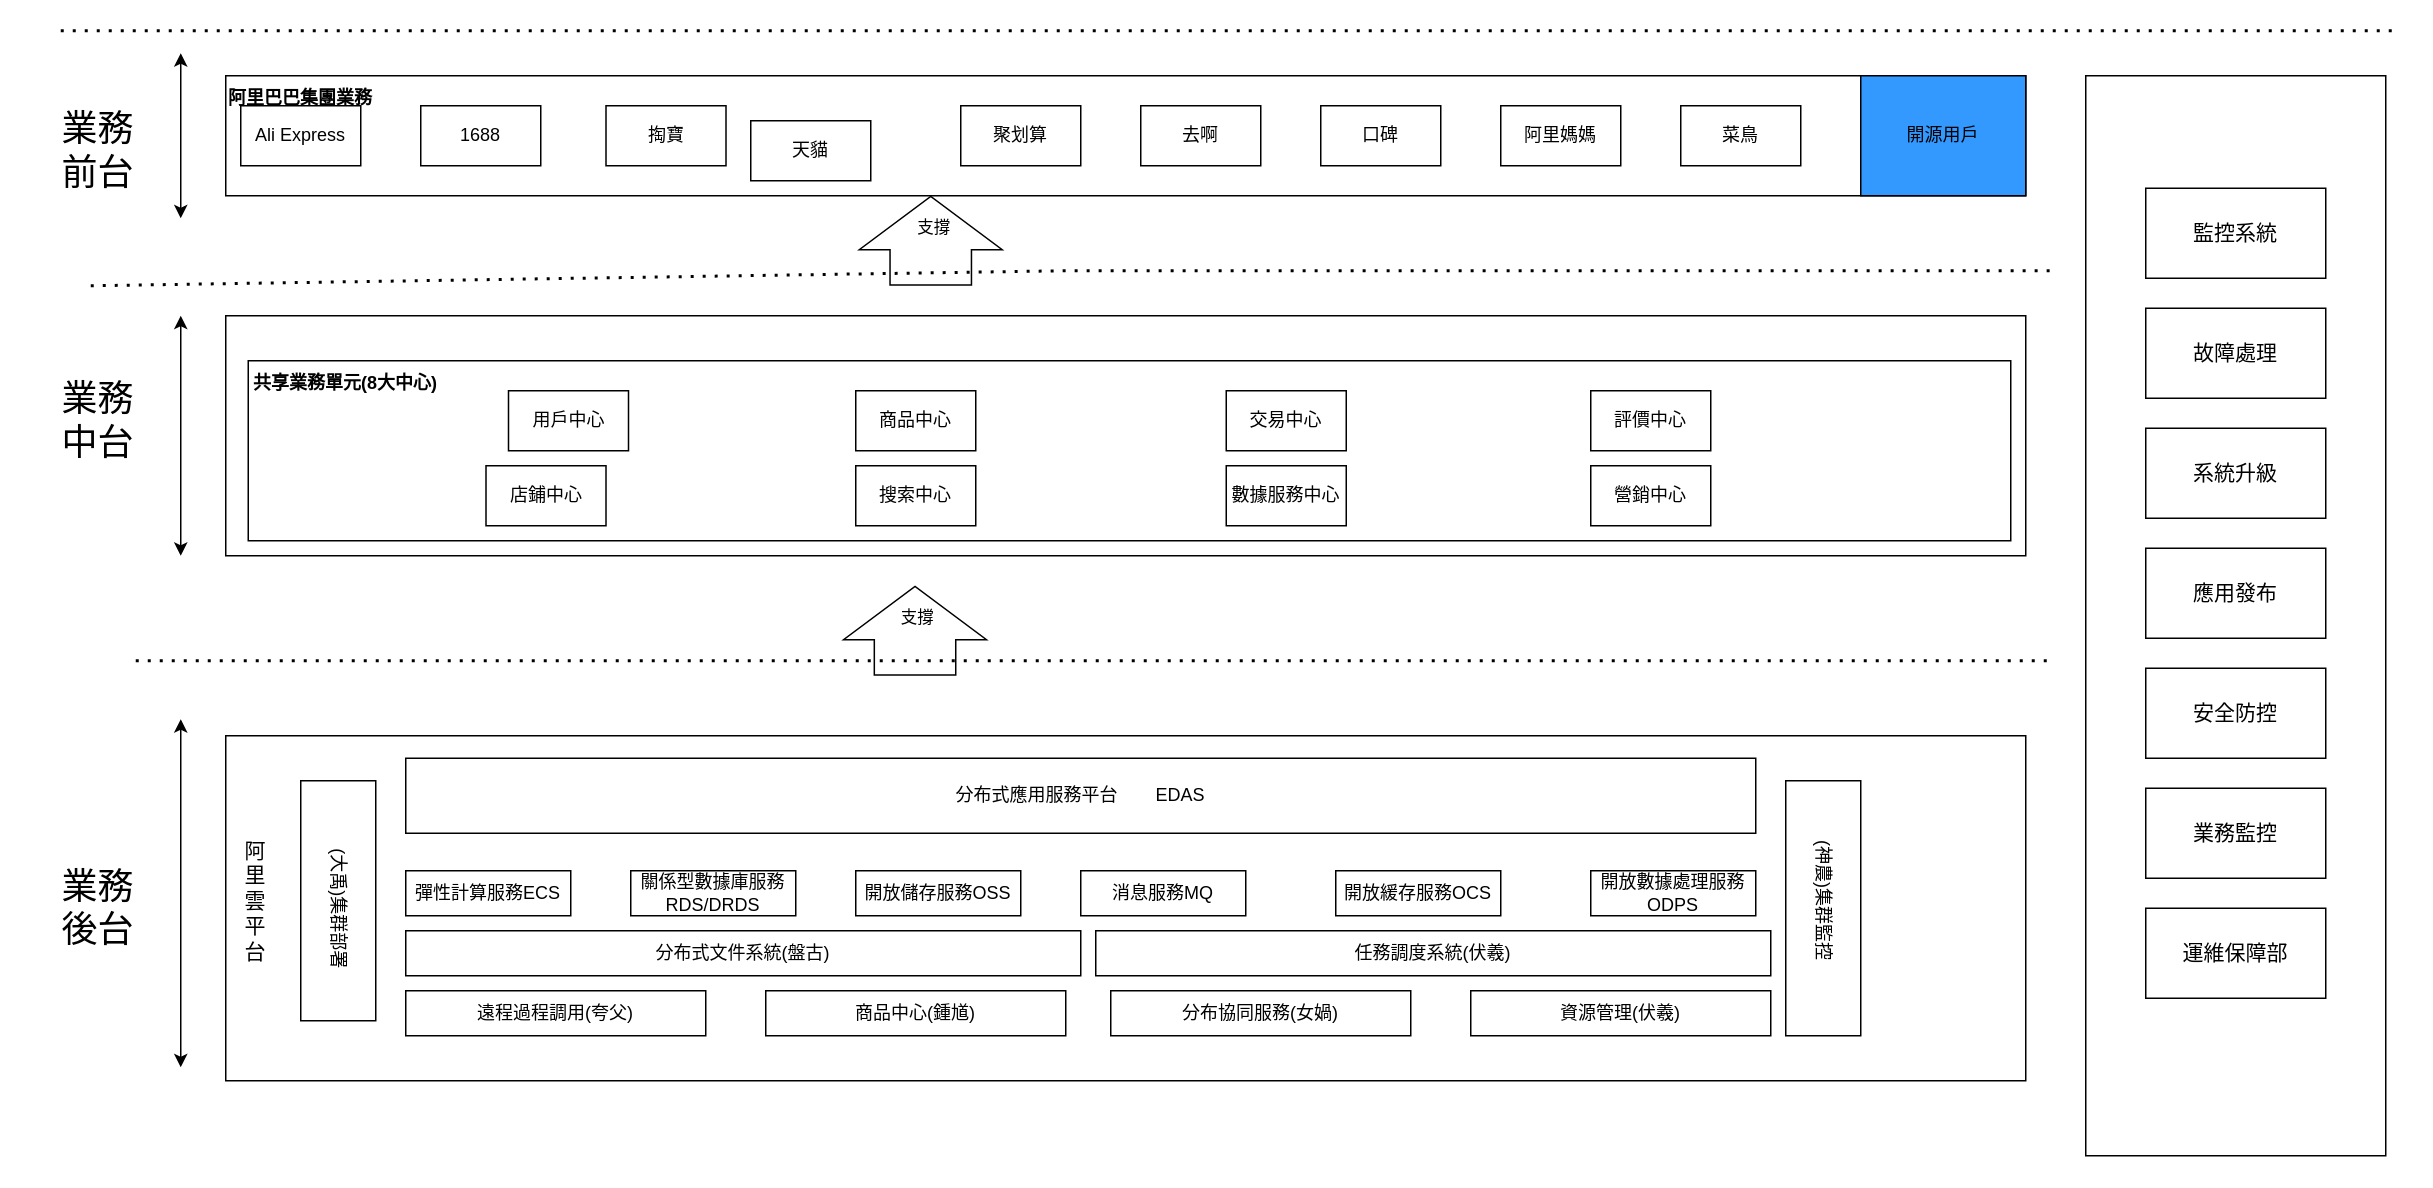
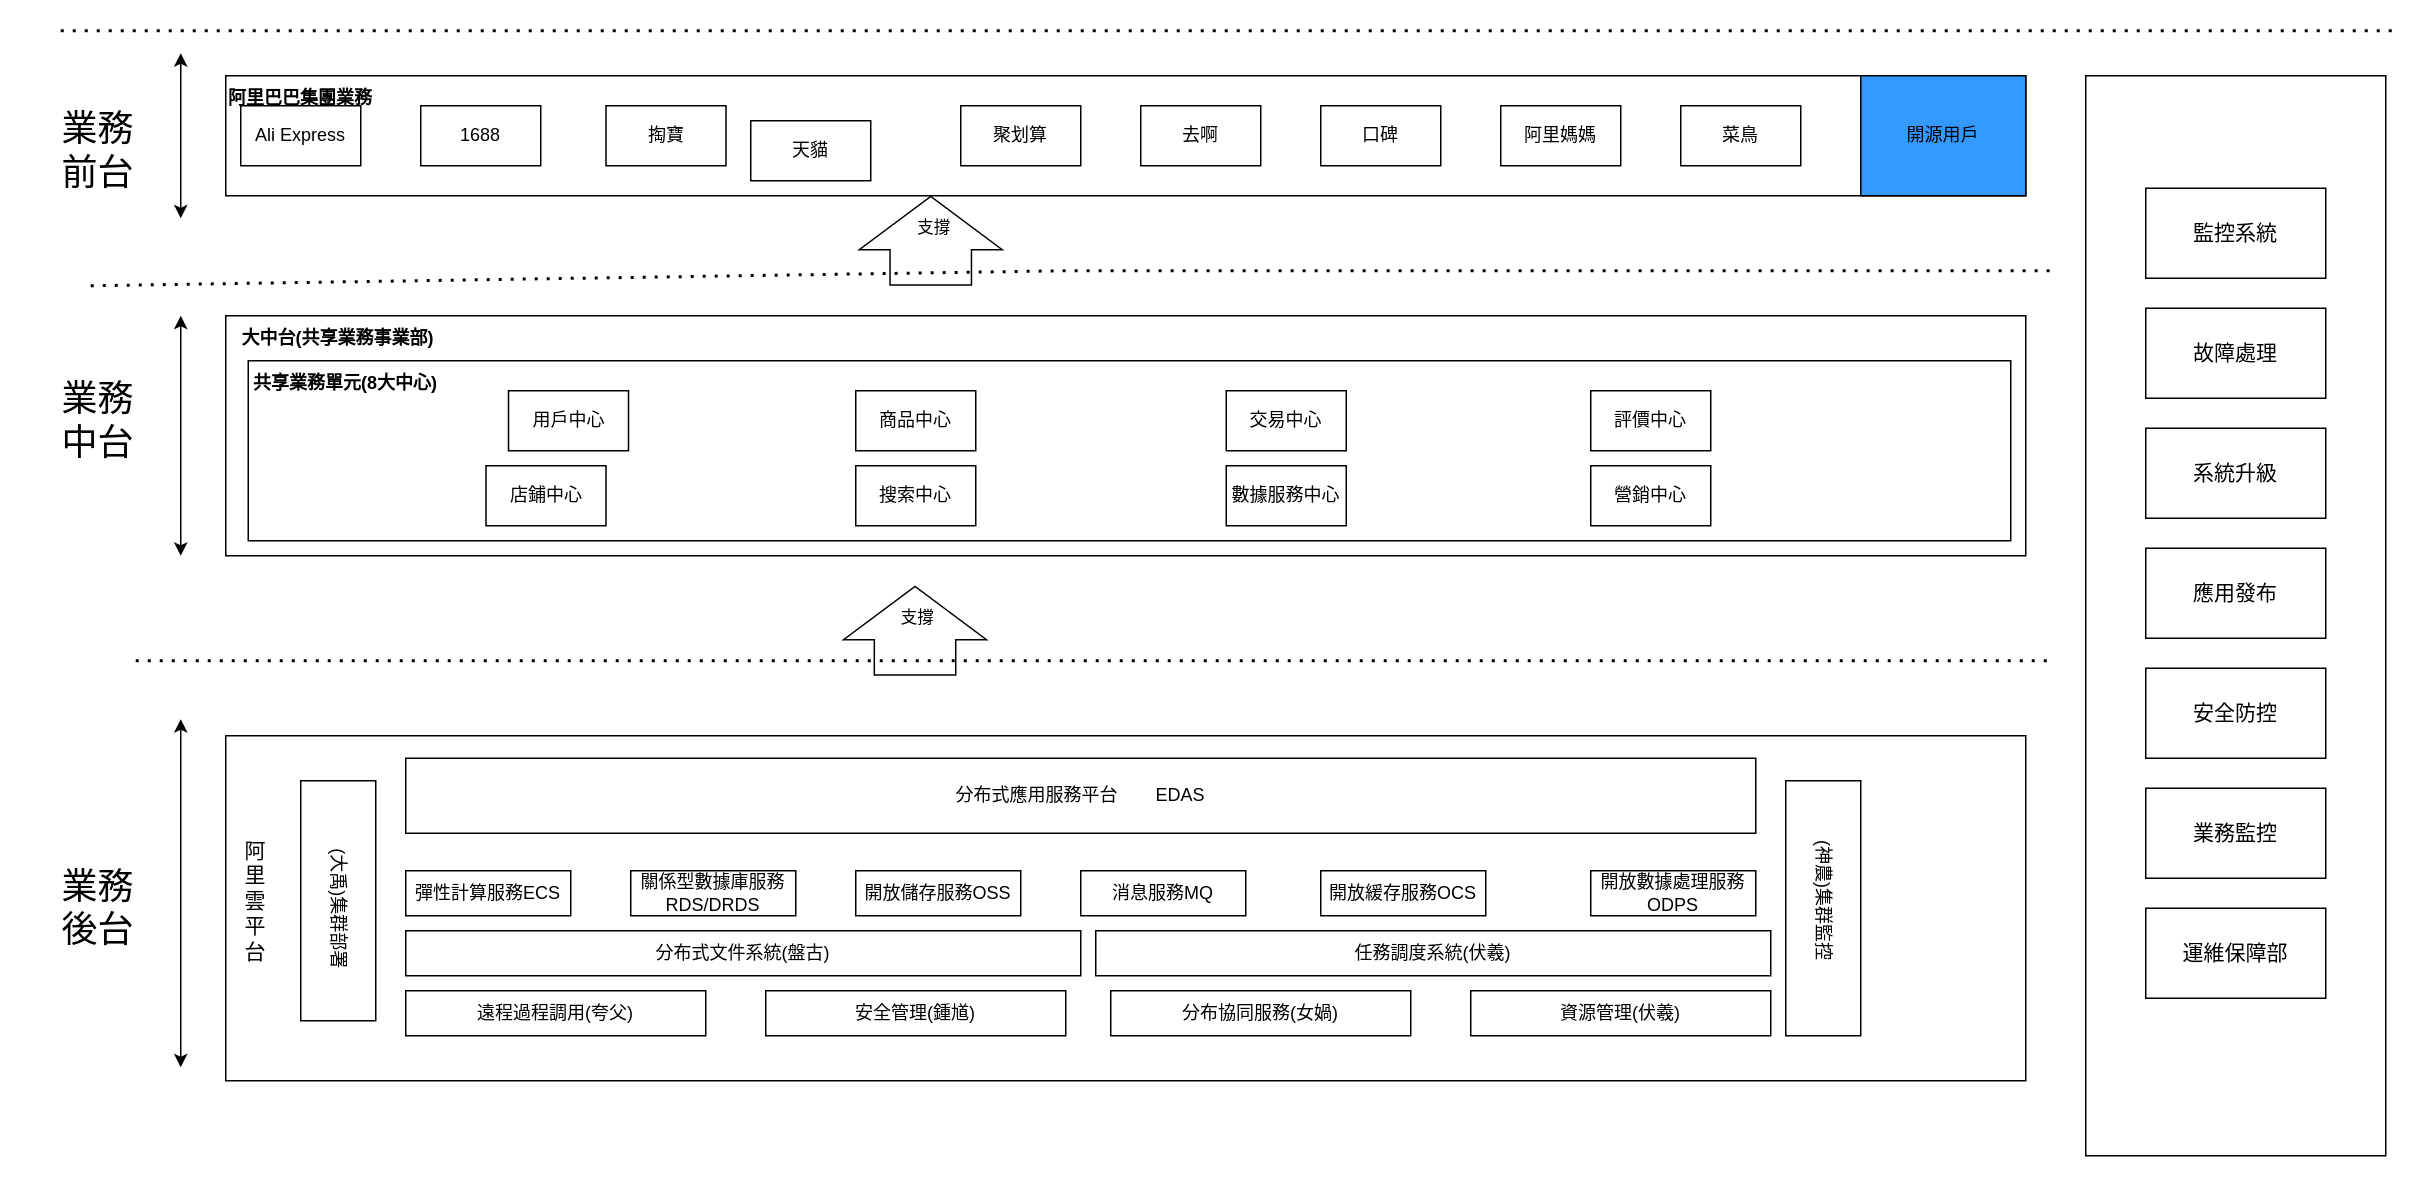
node "大中台(共享業務事業部)": added
node "開放緩存服務OCS": moved (1418, 893) -> (1403, 893)
node "商品中心(鍾馗)": label "商品中心(鍾馗)" -> "安全管理(鍾馗)"
